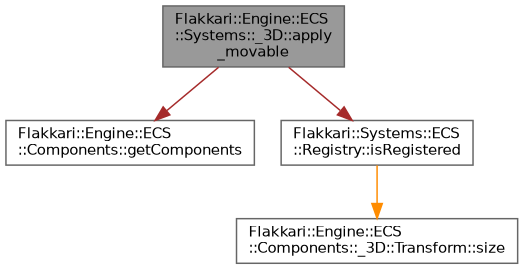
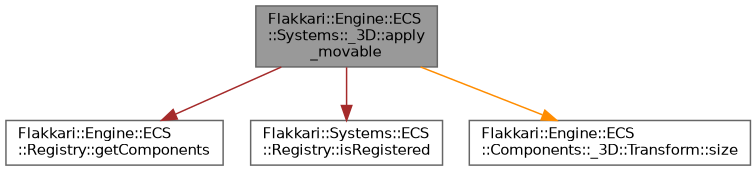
node "Flakkari::Engine::ECS ::Components::getComponents": label "Flakkari::Engine::ECS ::Components::getComponents" -> "Flakkari::Engine::ECS ::Registry::getComponents"
edge "Flakkari::Systems::ECS ::Registry::isRegistered" -> "Flakkari::Engine::ECS ::Components::_3D::Transform::size": now "Flakkari::Engine::ECS ::Systems::_3D::apply _movable" -> "Flakkari::Engine::ECS ::Components::_3D::Transform::size"
